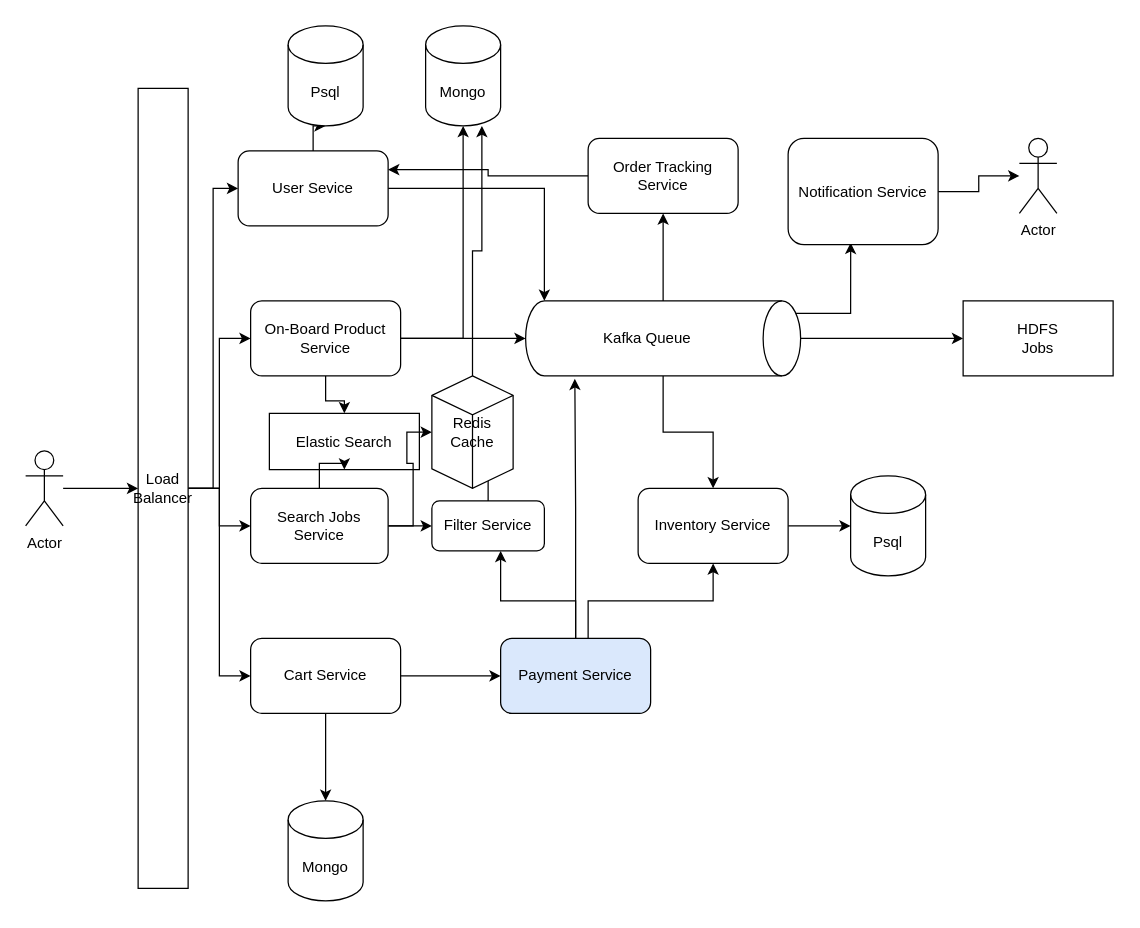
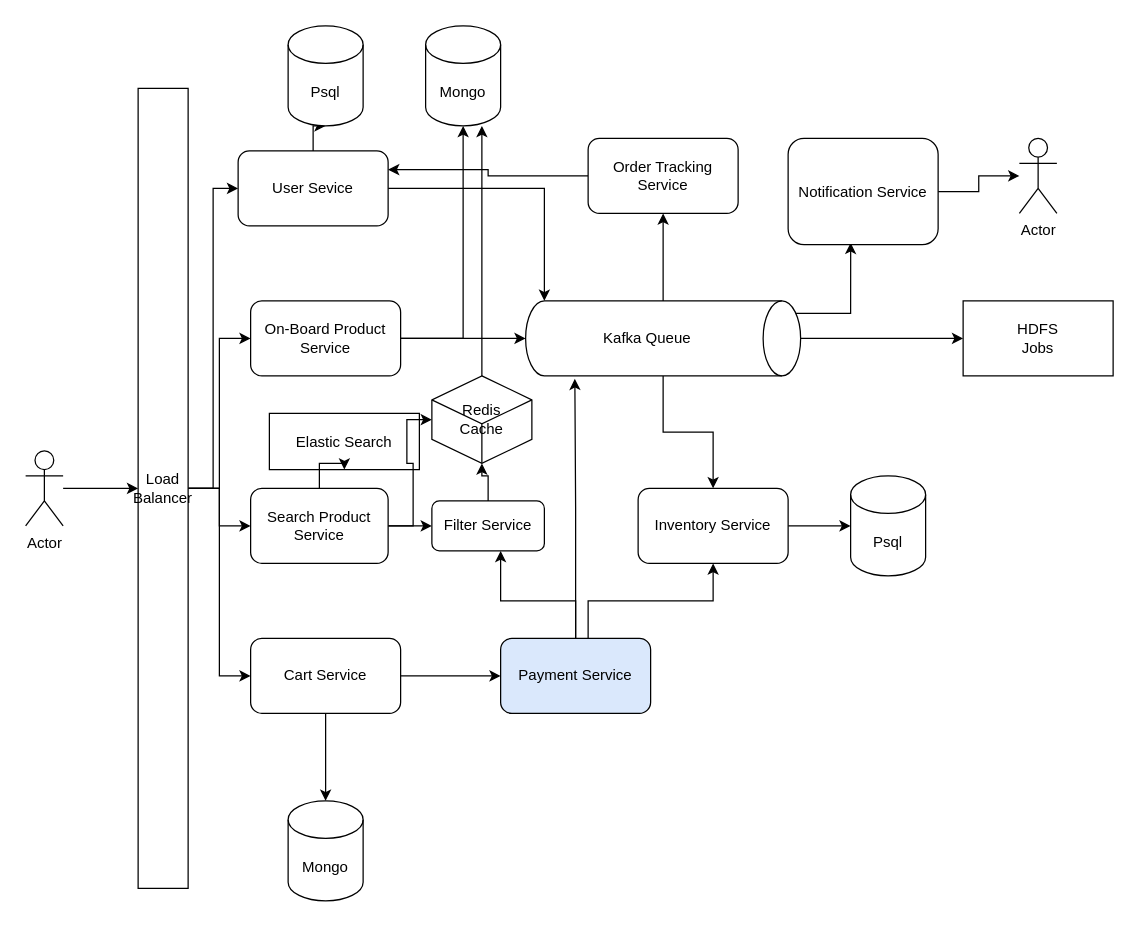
edge "On-Board Product Service" -> "Elastic Search": removed
node "Redis Cache": size 81x113 -> 100x88
node "Search Jobs Service": label "Search Jobs Service" -> "Search Product Service"
